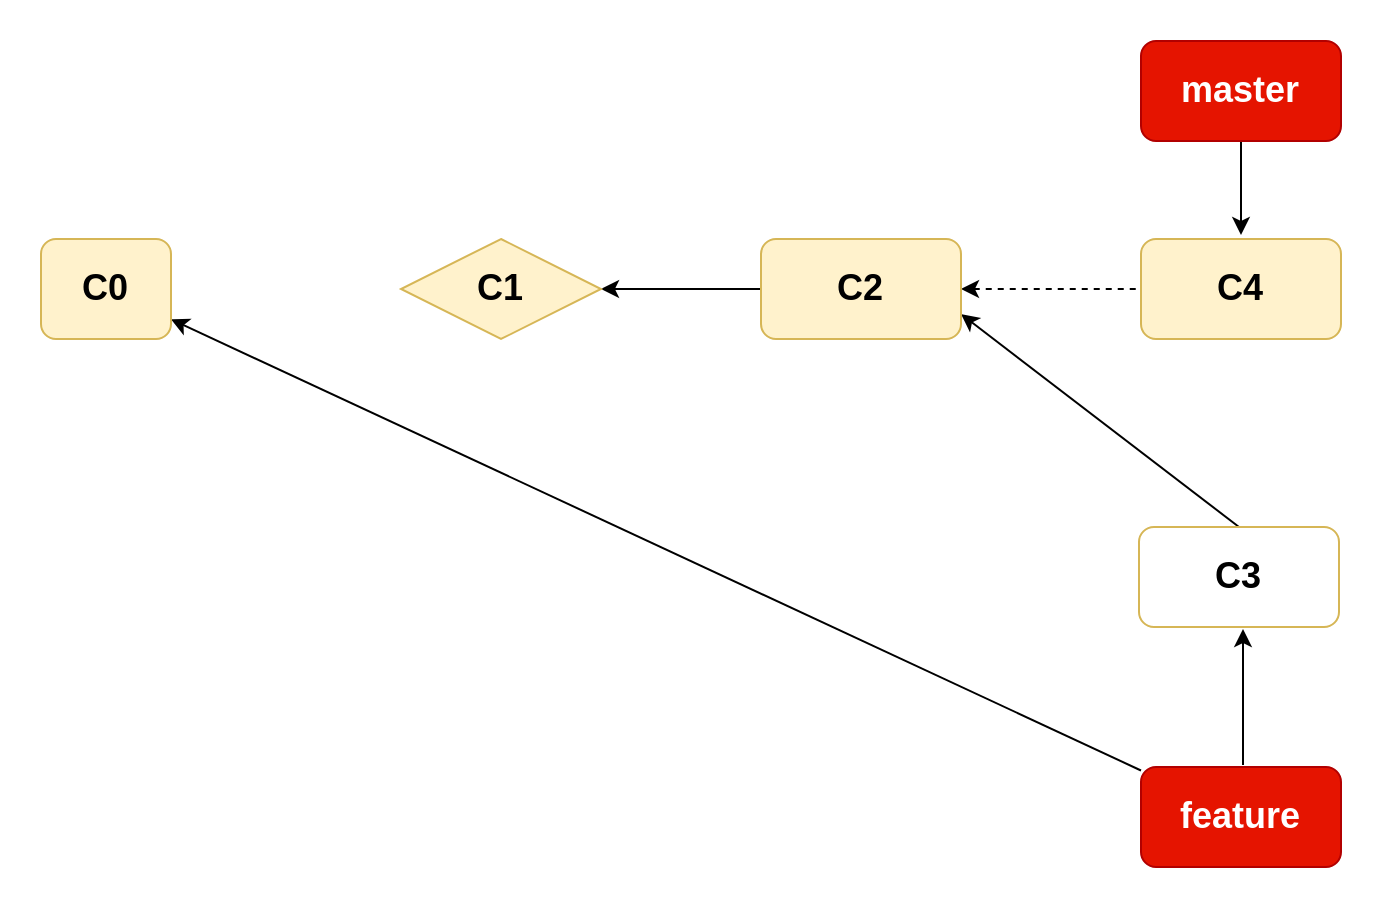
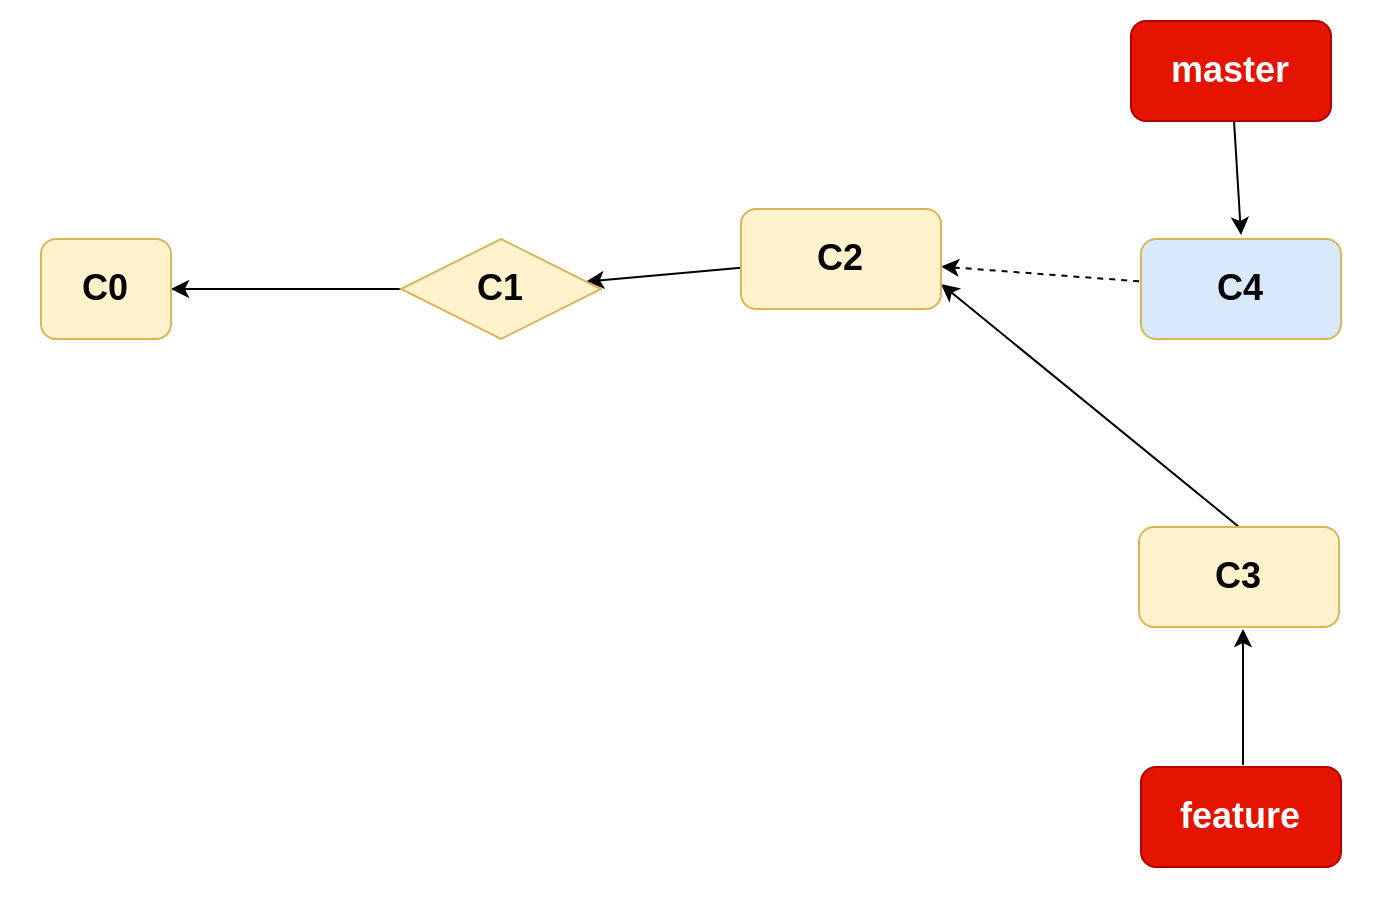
node "master": moved (1241, 91) -> (1231, 71)
node "C2": moved (861, 289) -> (841, 259)
node "C4": fillcolor #fff2cc -> #dae8fc
edge "feature" -> "C0": now "C1" -> "C0"
node "C3": fillcolor #ffffff -> #fff2cc
